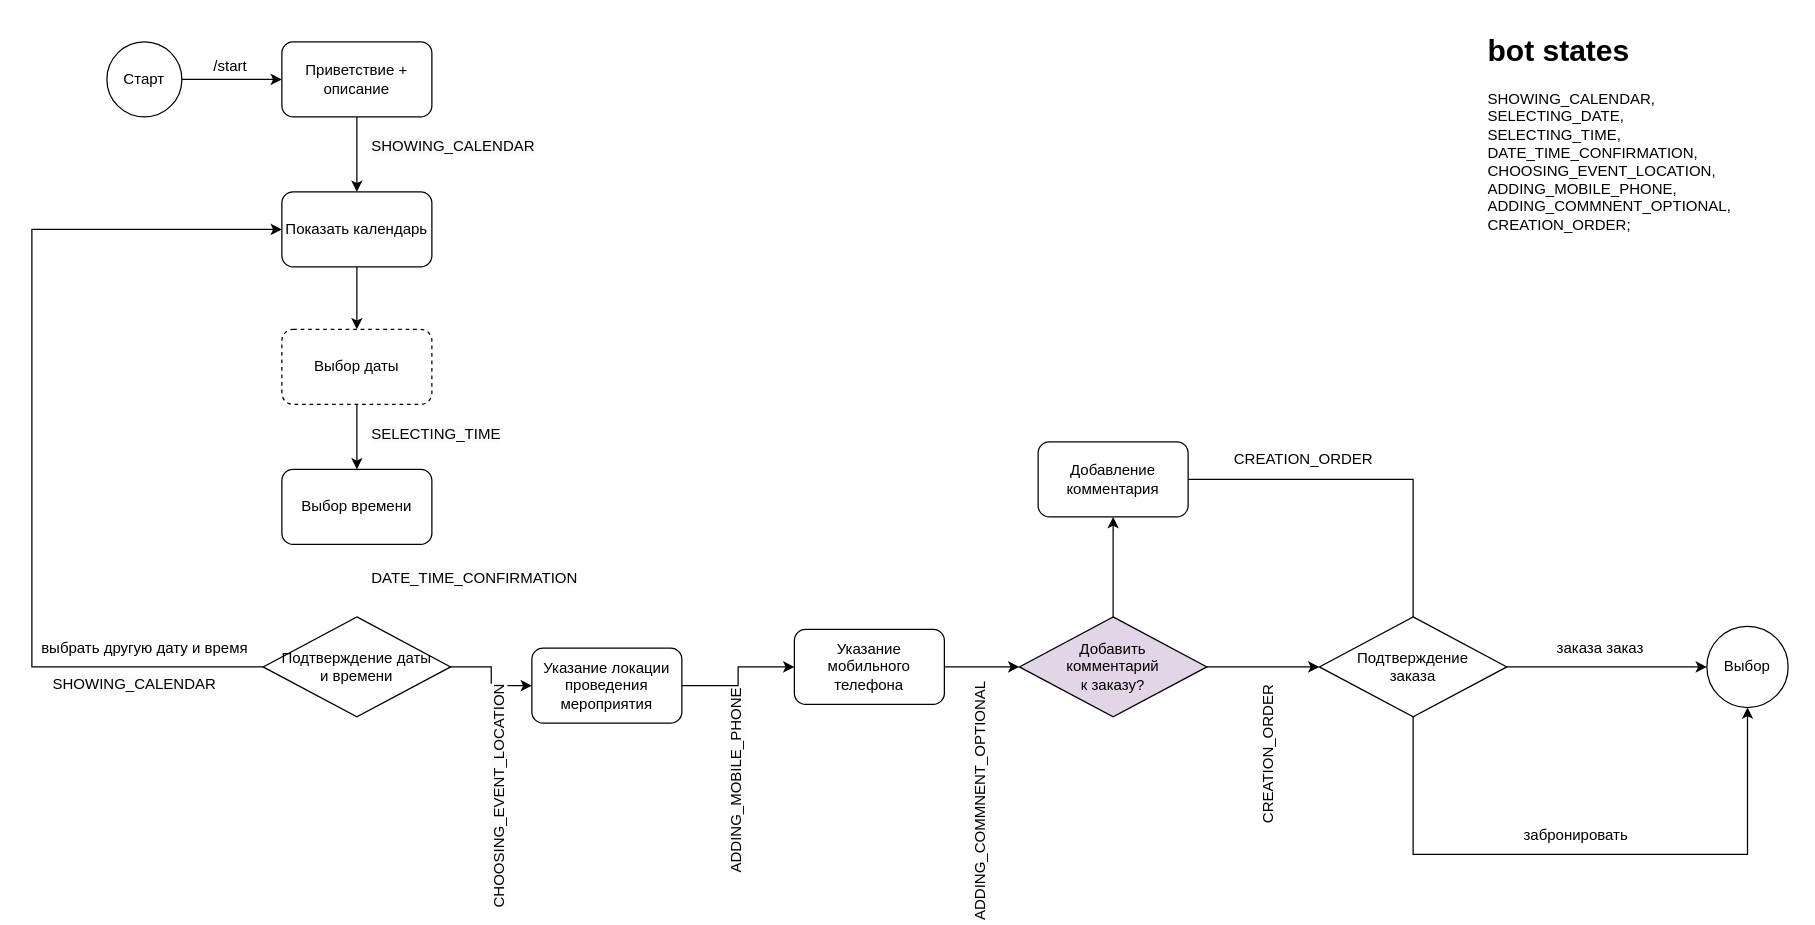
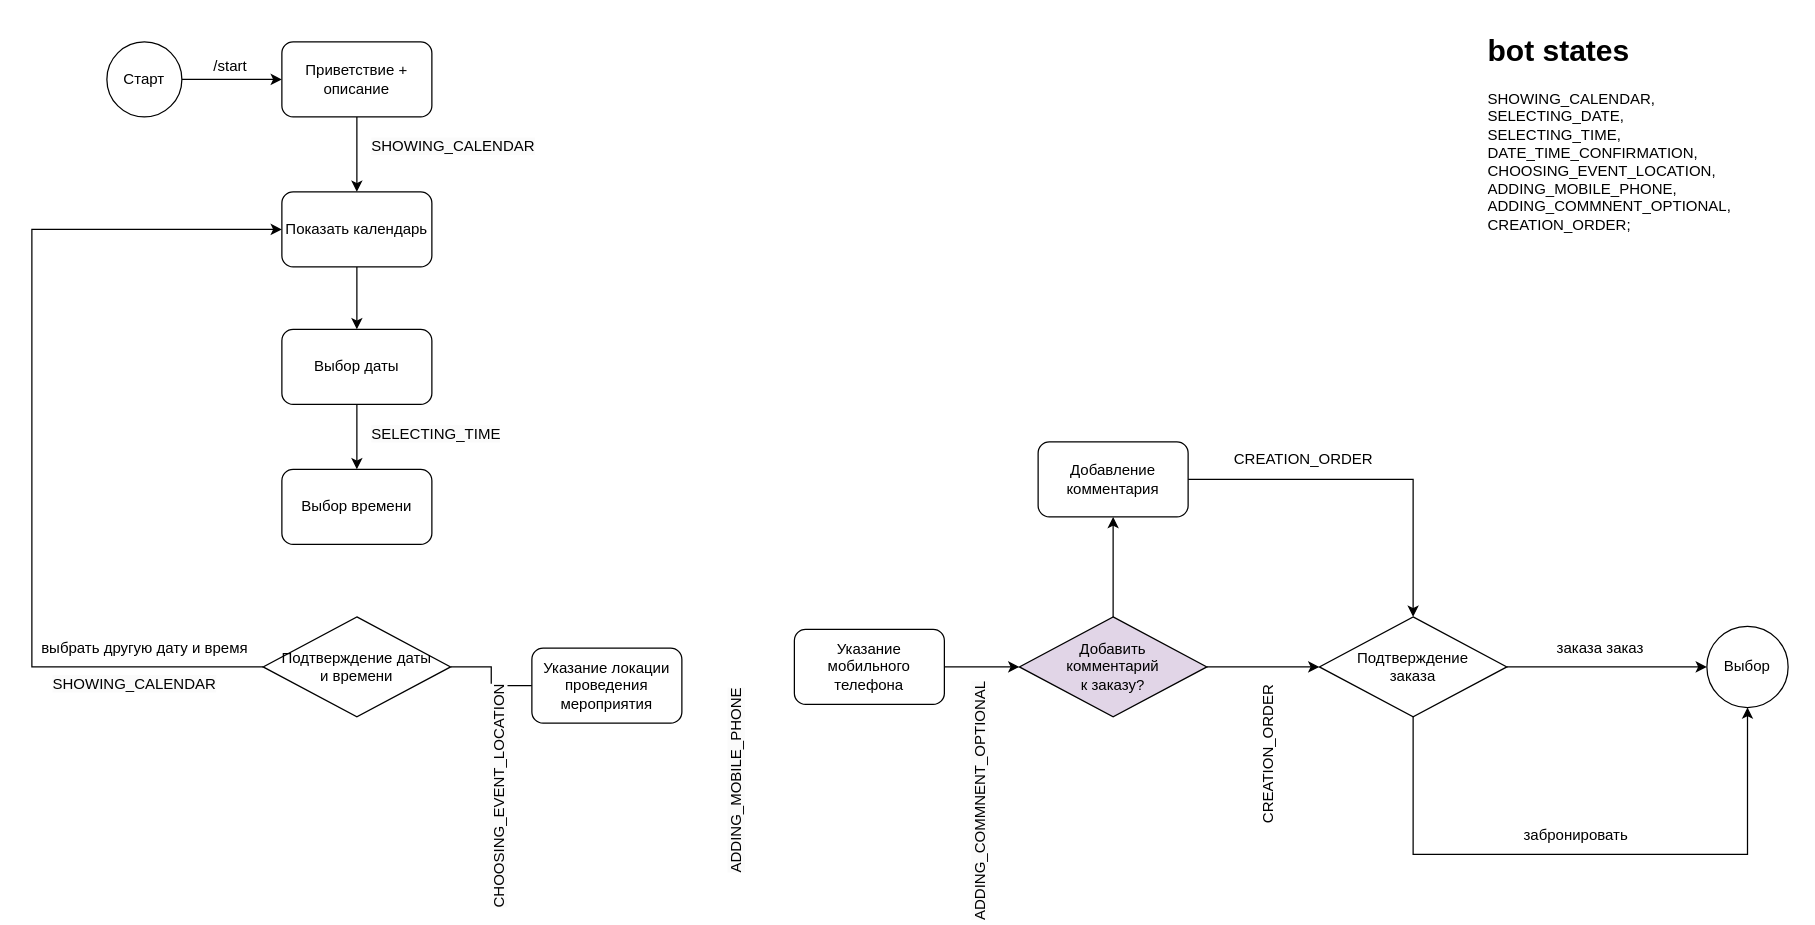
node "Выбор даты": style dashed -> solid
node "DATE_TIME_CONFIRMATION": removed
edge "Добавление комментария" -- "Подтверждение заказа": arrowhead none -> classic
edge "Указание локации проведения мероприятия" -> "Указание мобильного телефона": removed
edge "Подтверждение даты и времени" -> "Указание локации проведения мероприятия": arrowhead classic -> none
